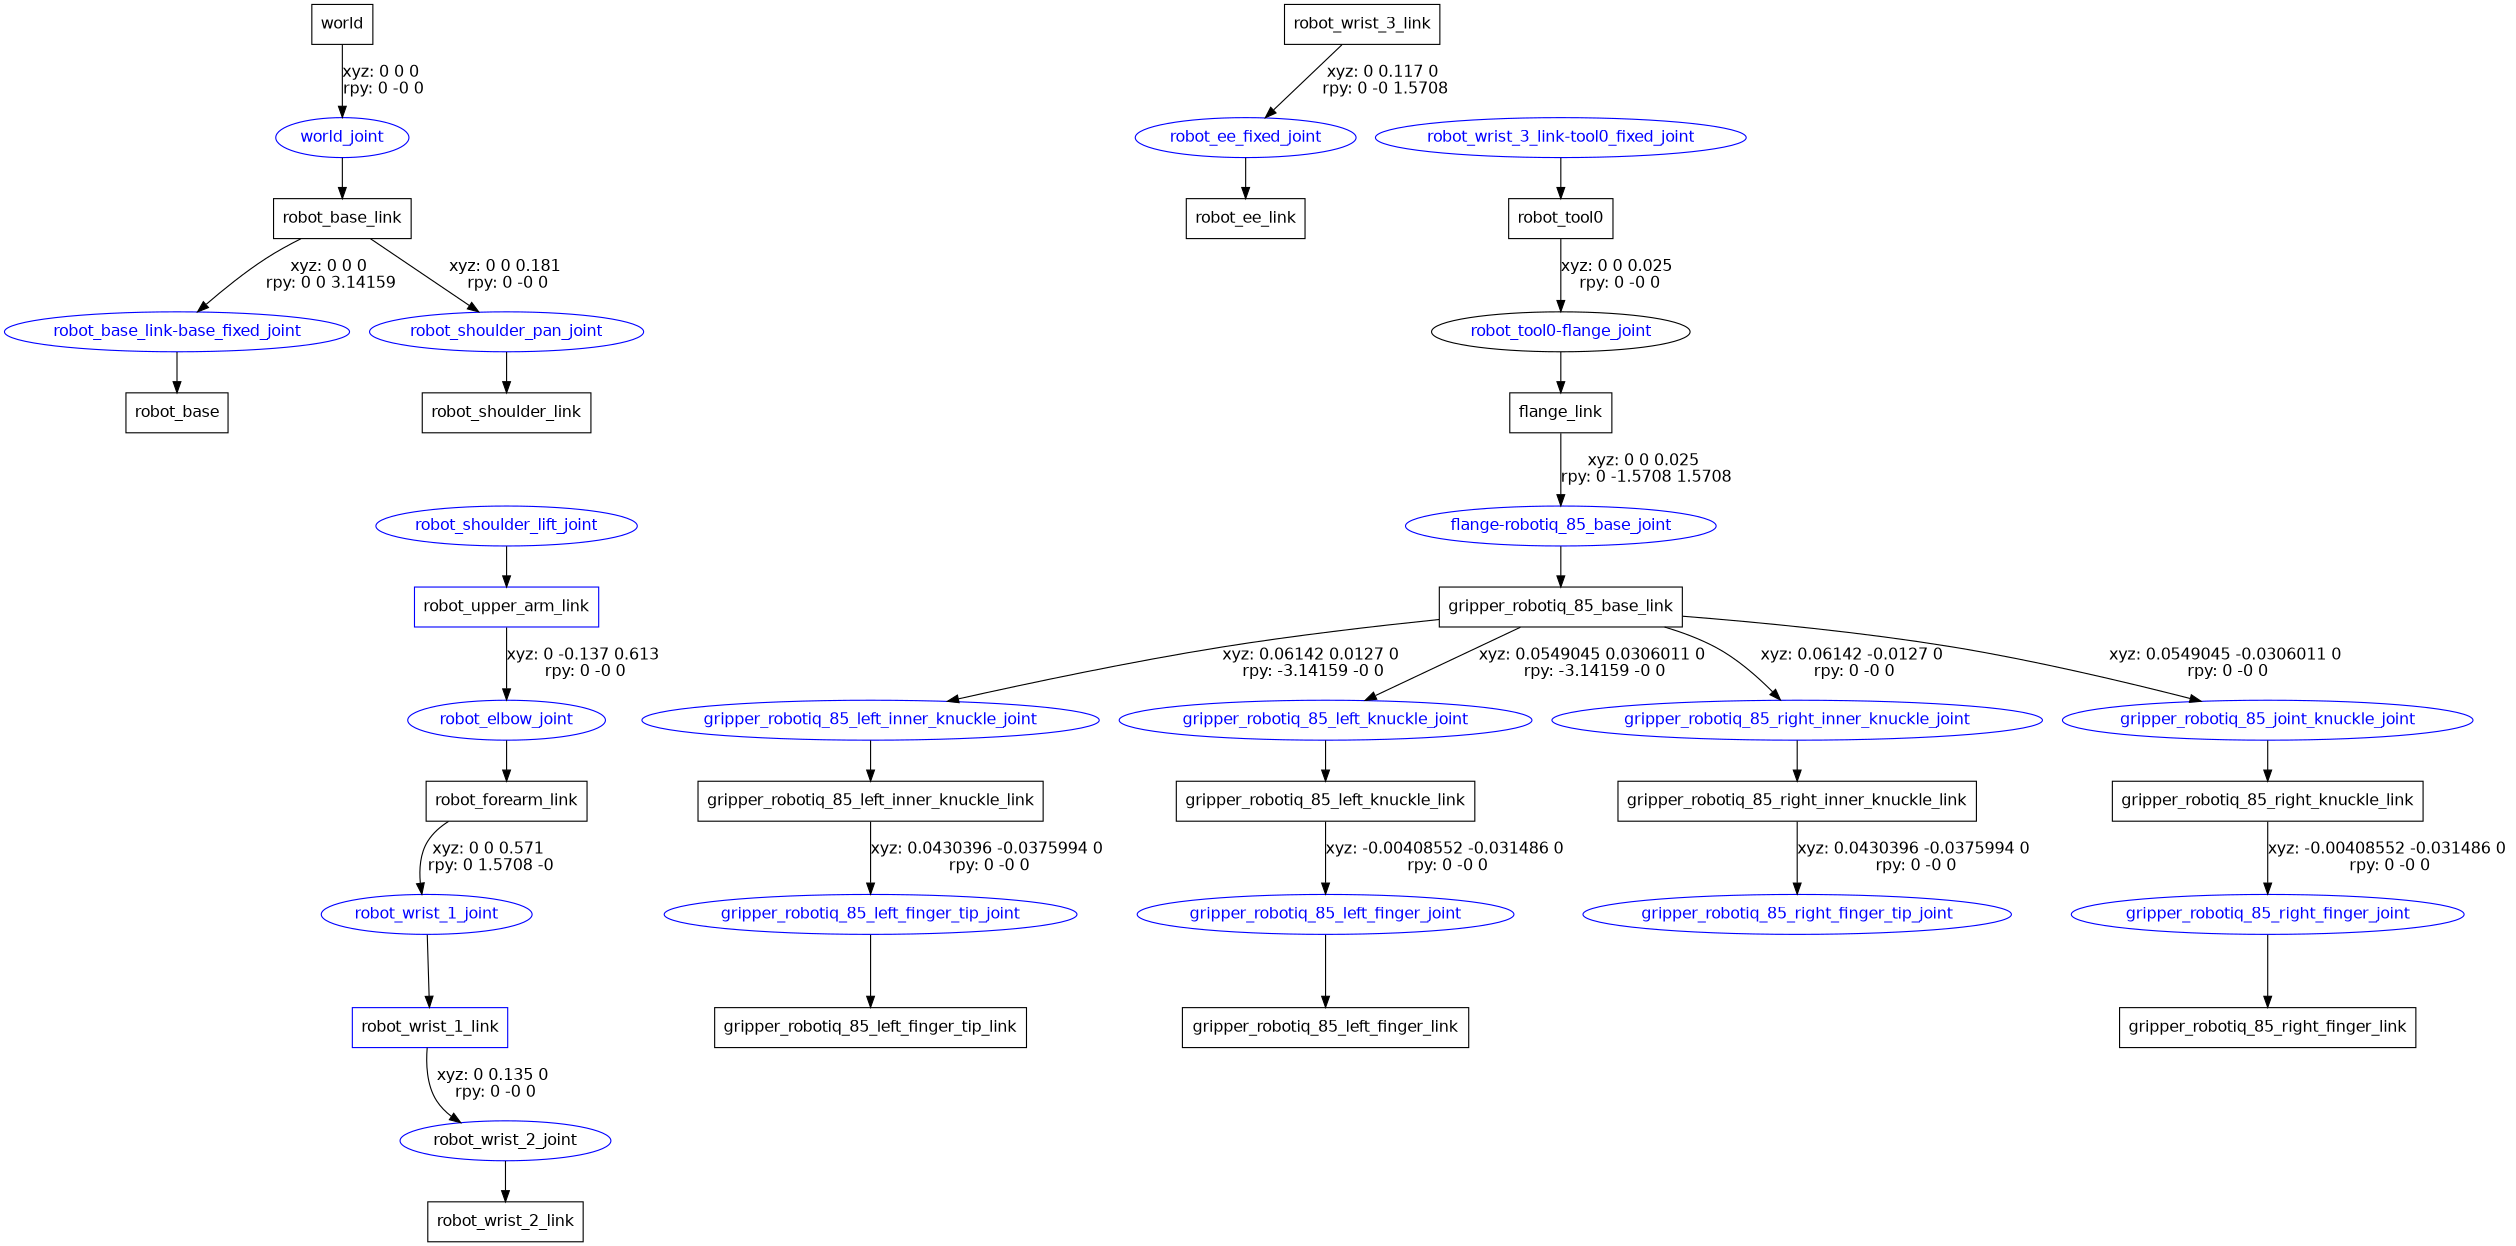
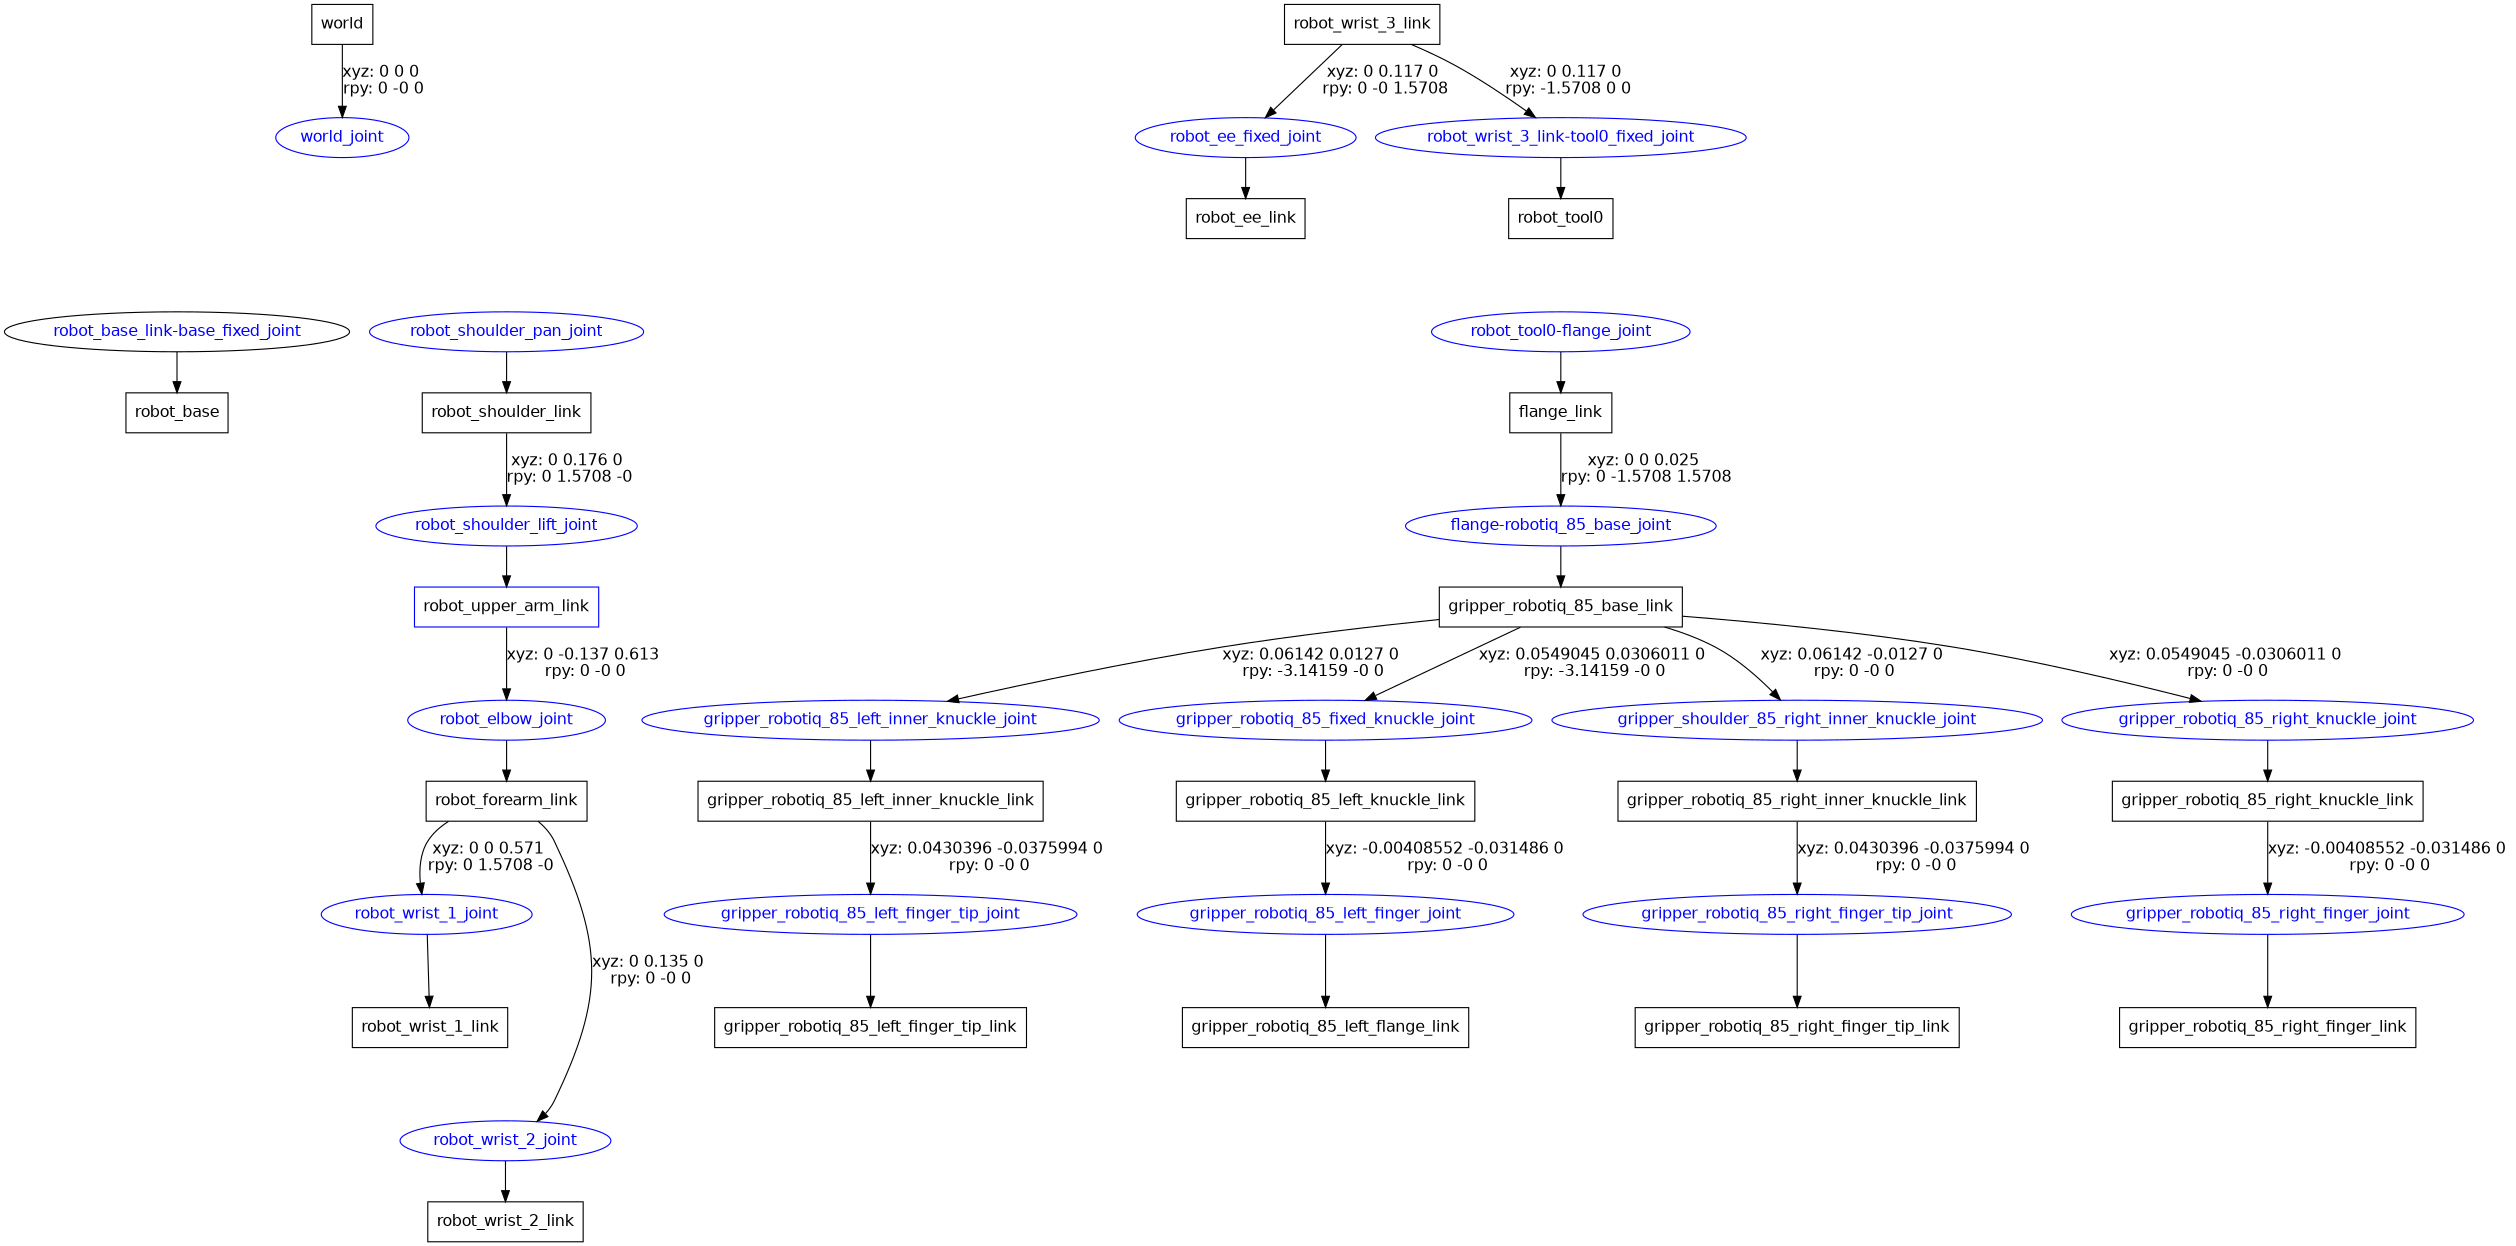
edge "robot_wrist_3_link" -> "robot_wrist_3_link-tool0_fixed_joint": added, label "xyz: 0 0.117 0 rpy: -1.5708 0 0"
node "robot_base_link": removed
edge "robot_tool0" -> "robot_tool0-flange_joint": removed, label "xyz: 0 0 0.025 rpy: 0 -0 0"
node "robot_base_link-base_fixed_joint": color blue -> black
node "robot_tool0-flange_joint": color black -> blue
edge "robot_shoulder_link" -> "robot_shoulder_lift_joint": added, label "xyz: 0 0.176 0 rpy: 0 1.5708 -0"
node "gripper_robotiq_85_left_knuckle_joint": label "gripper_robotiq_85_left_knuckle_joint" -> "gripper_robotiq_85_fixed_knuckle_joint"
node "gripper_robotiq_85_right_inner_knuckle_joint": label "gripper_robotiq_85_right_inner_knuckle_joint" -> "gripper_shoulder_85_right_inner_knuckle_joint"
node "gripper_robotiq_85_joint_knuckle_joint": label "gripper_robotiq_85_joint_knuckle_joint" -> "gripper_robotiq_85_right_knuckle_joint"
node "robot_wrist_1_link": color blue -> black
node "gripper_robotiq_85_left_finger_link": label "gripper_robotiq_85_left_finger_link" -> "gripper_robotiq_85_left_flange_link"
node "gripper_robotiq_85_right_finger_tip_link": added
edge "robot_wrist_1_link" -> "robot_wrist_2_joint": now "robot_forearm_link" -> "robot_wrist_2_joint"
node "robot_wrist_2_joint": fontcolor black -> blue
